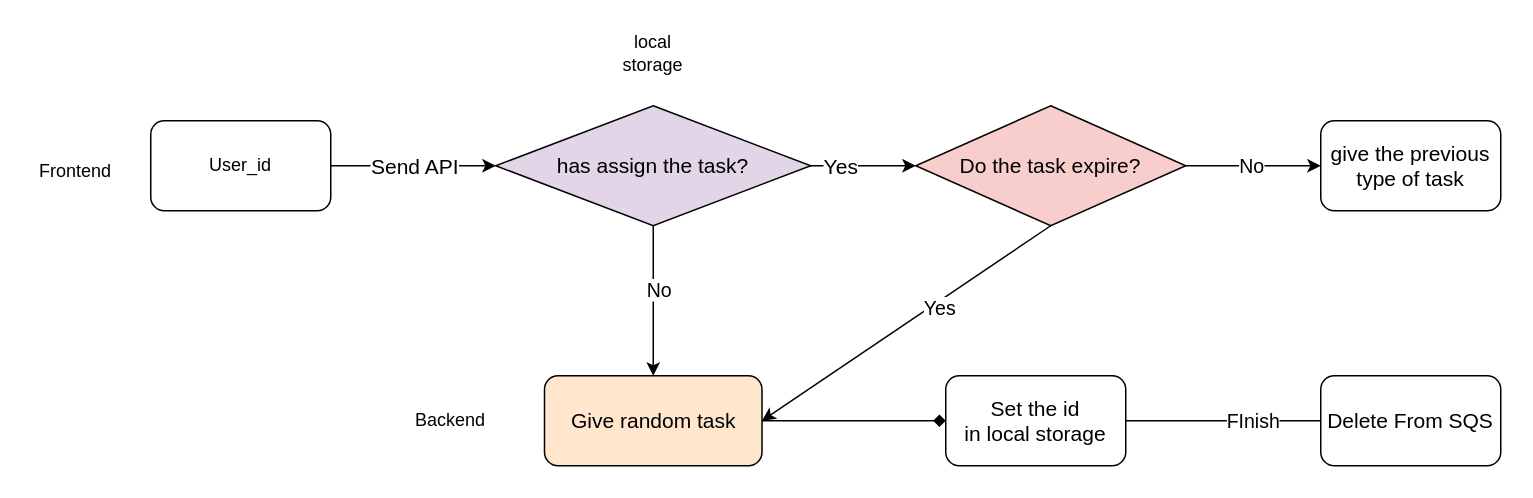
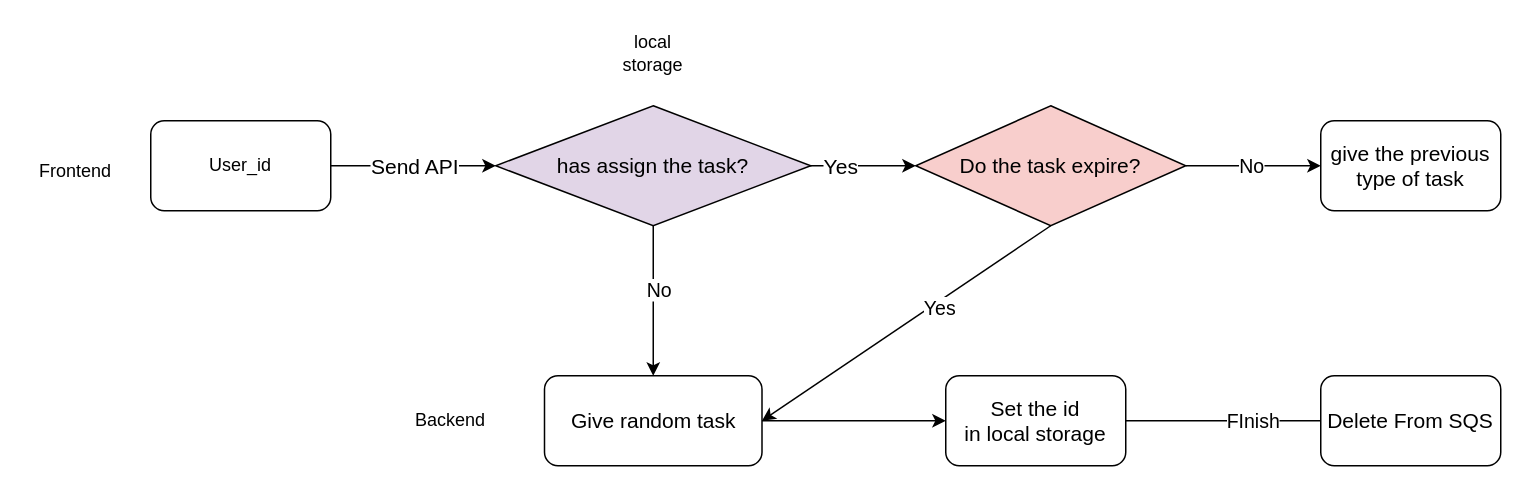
node "Give random task": fillcolor #ffe6cc -> #ffffff
edge "Give random task" -> "Set the id in local storage": arrowhead diamond -> classic
